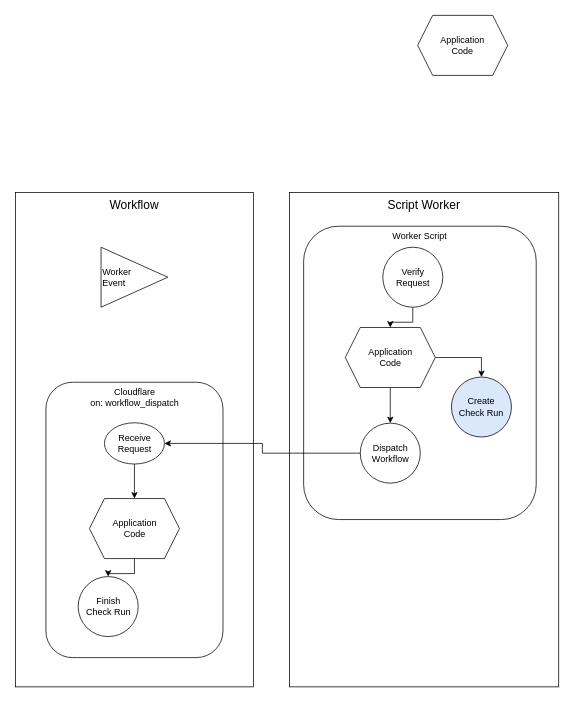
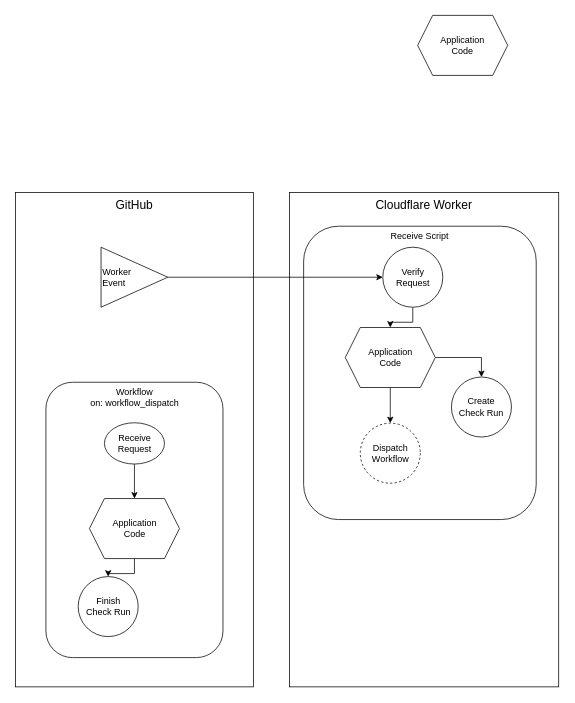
node "Workflow": label "Workflow" -> "GitHub"
node "Script Worker": label "Script Worker" -> "Cloudflare Worker"
node "Worker Script": label "Worker Script" -> "Receive Script"
edge "WorkerEvent" -> "Verify Request": added
node "Cloudflare on: workflow_dispatch": label "Cloudflare on: workflow_dispatch" -> "Workflow on: workflow_dispatch"
node "Create Check Run": fillcolor #dae8fc -> #ffffff
edge "Dispatch Workflow" -> "Receive Request": removed
node "Dispatch Workflow": style solid -> dashed
